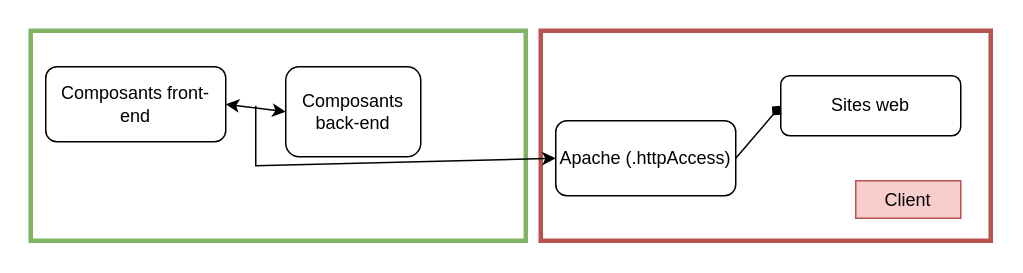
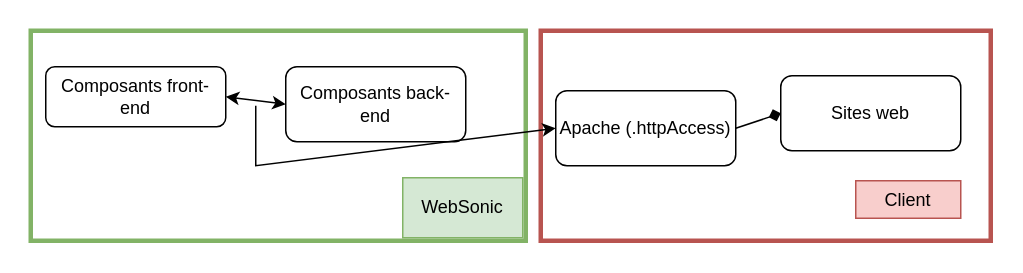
node "Composants front-end": size 180x75 -> 180x60
node "Sites web": size 180x60 -> 180x75
node "Composants back-end": size 135x90 -> 180x75
node "Apache (.httpAccess)": moved (646, 158) -> (646, 128)
node "WebSonic": added
